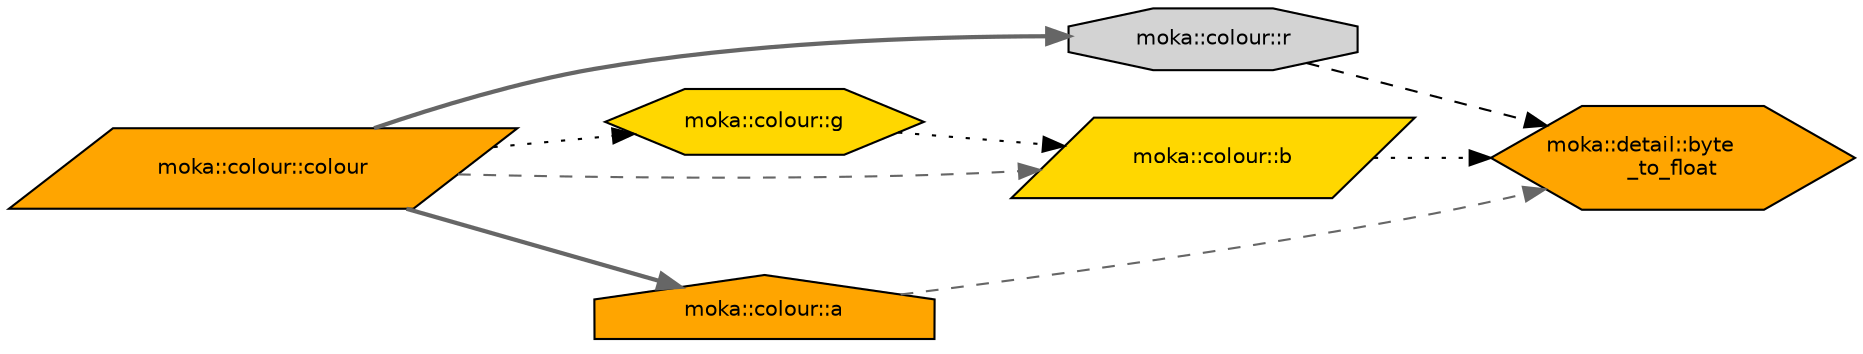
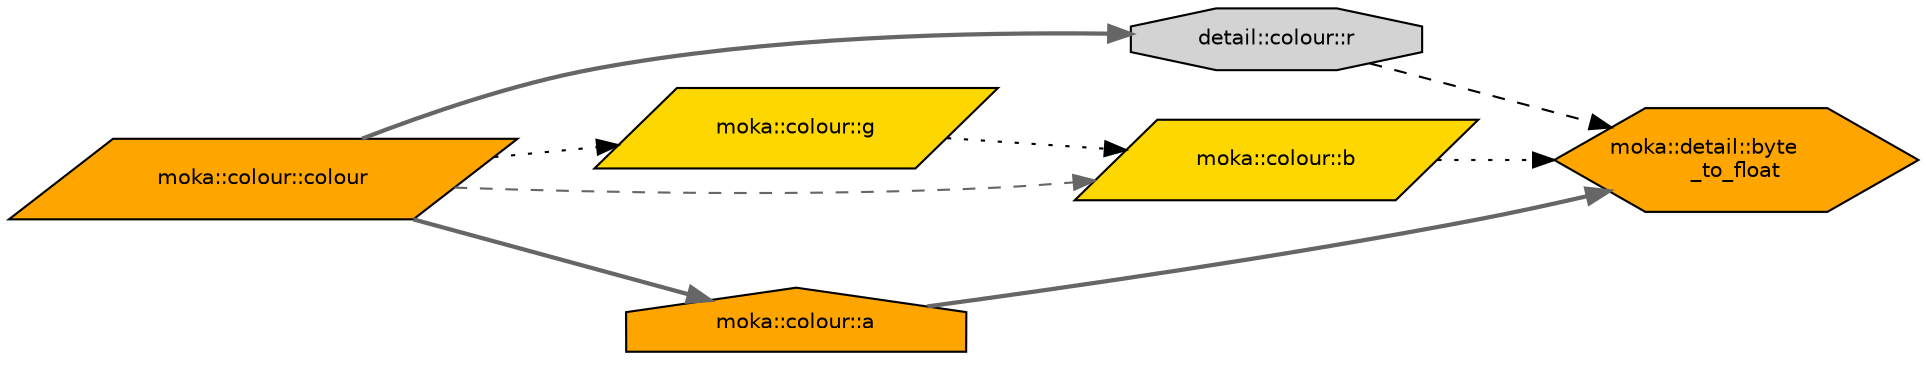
node "moka::colour::r": label "moka::colour::r" -> "detail::colour::r"
node "moka::colour::g": shape hexagon -> parallelogram
edge "moka::colour::a" -> "moka::detail::byte _to_float": style dashed -> bold
